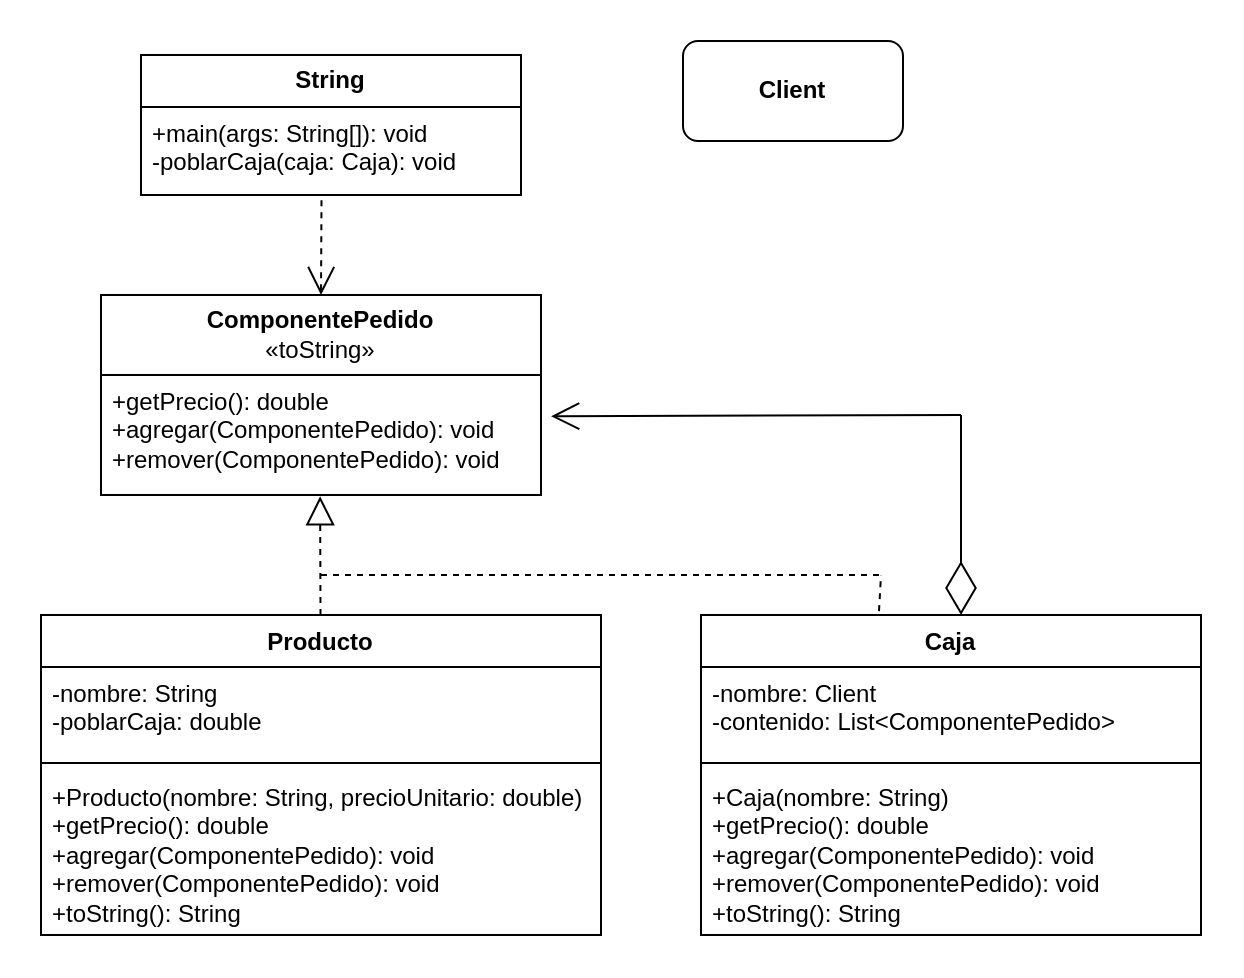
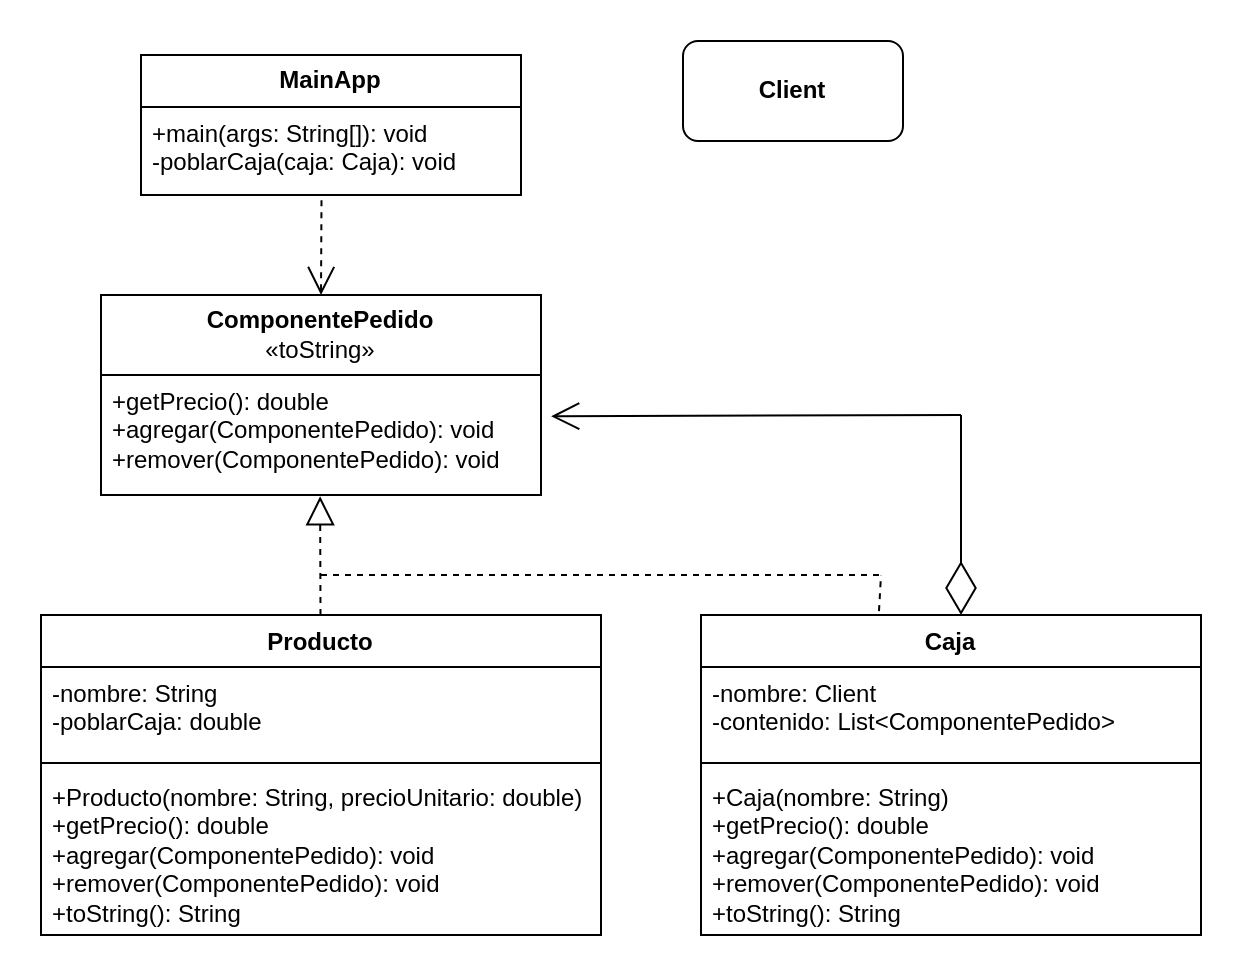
node "String": label "String" -> "MainApp"
